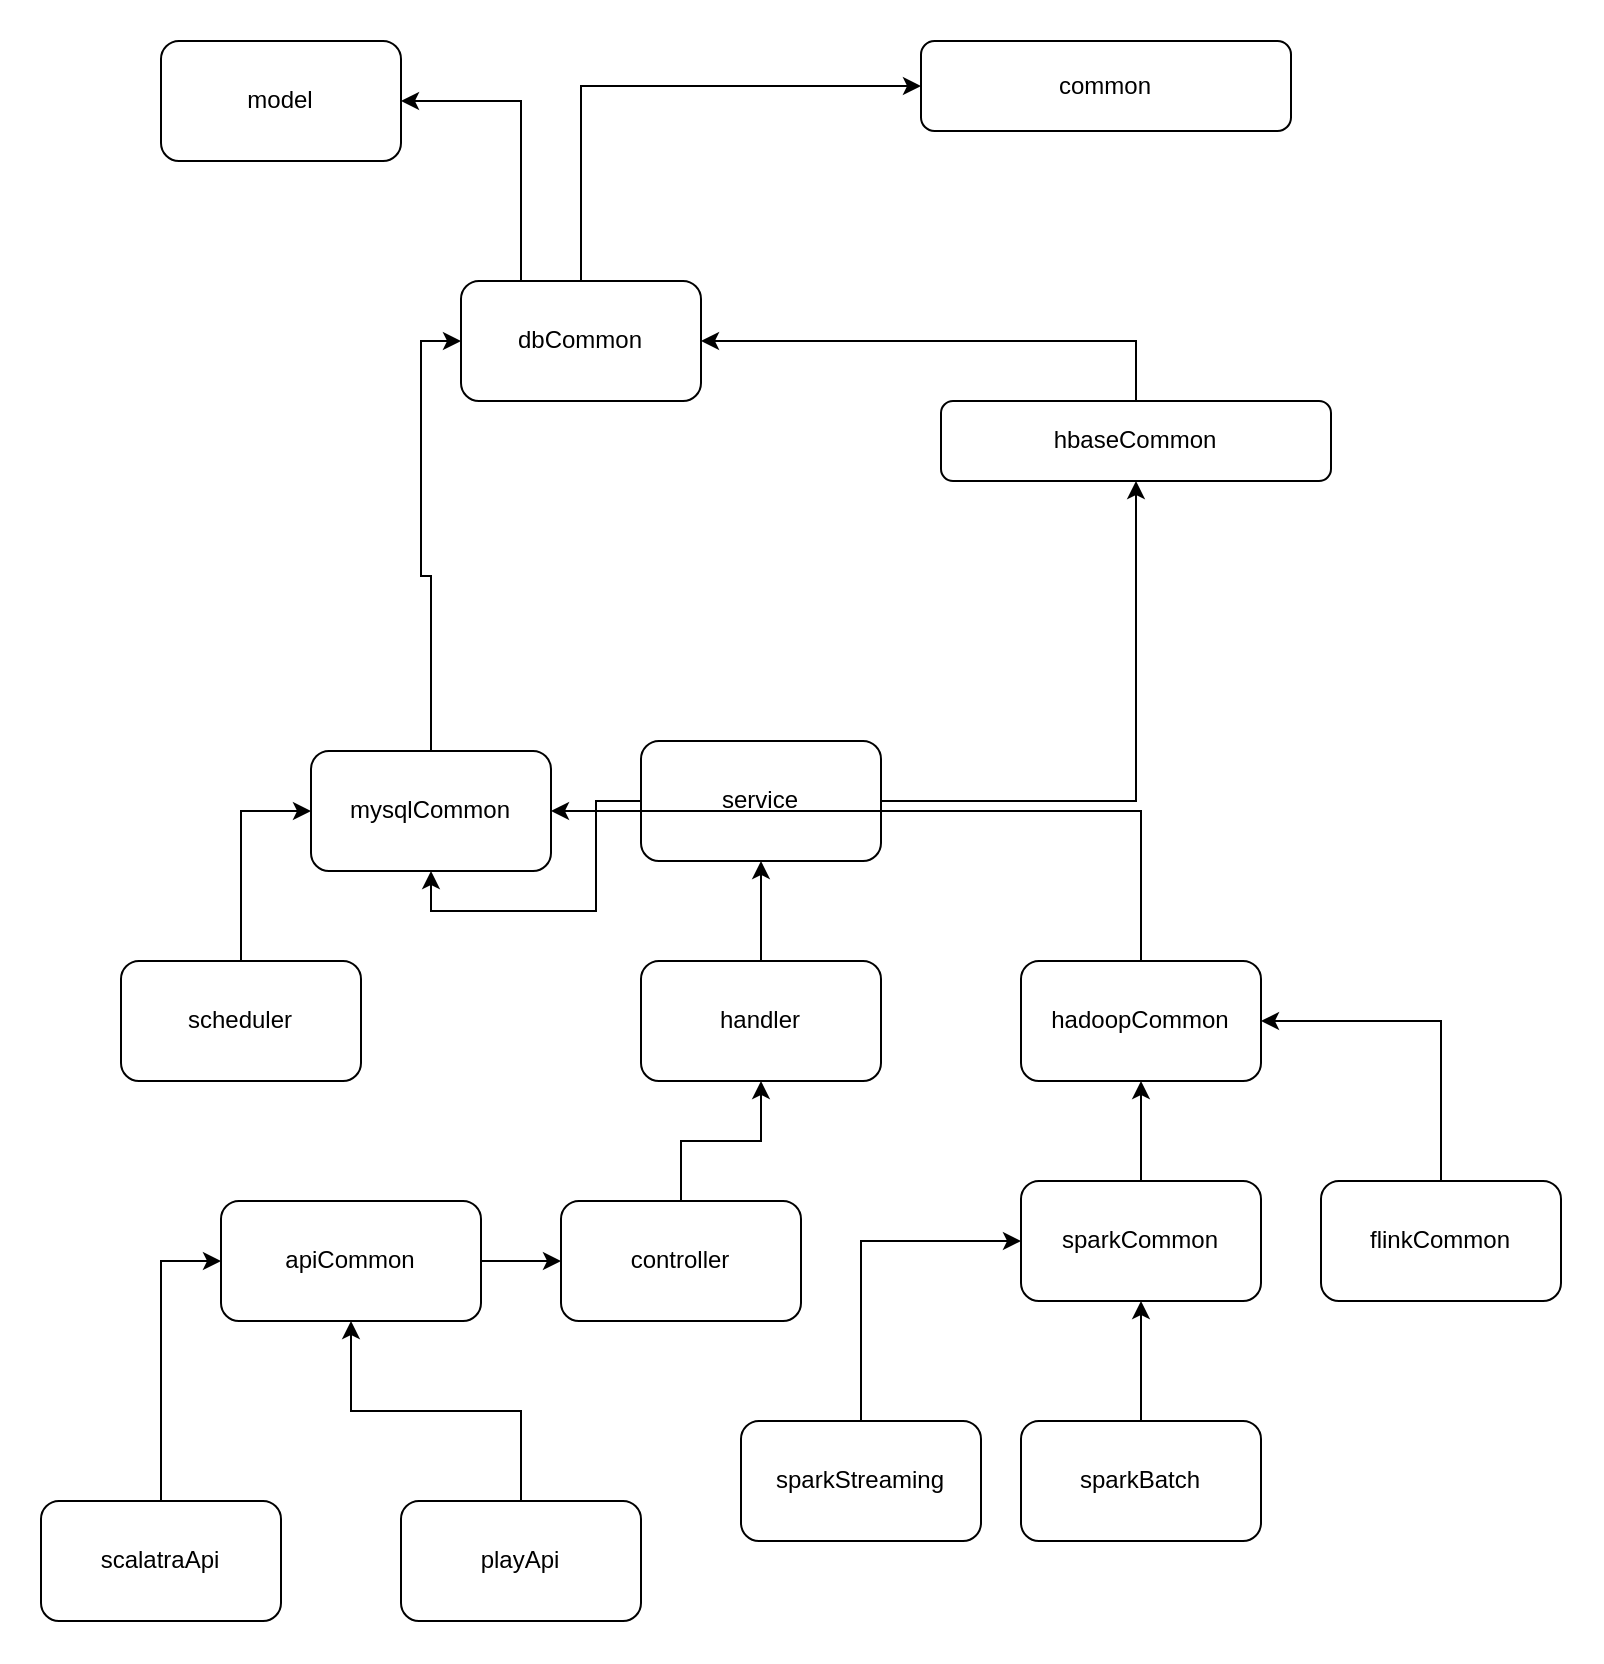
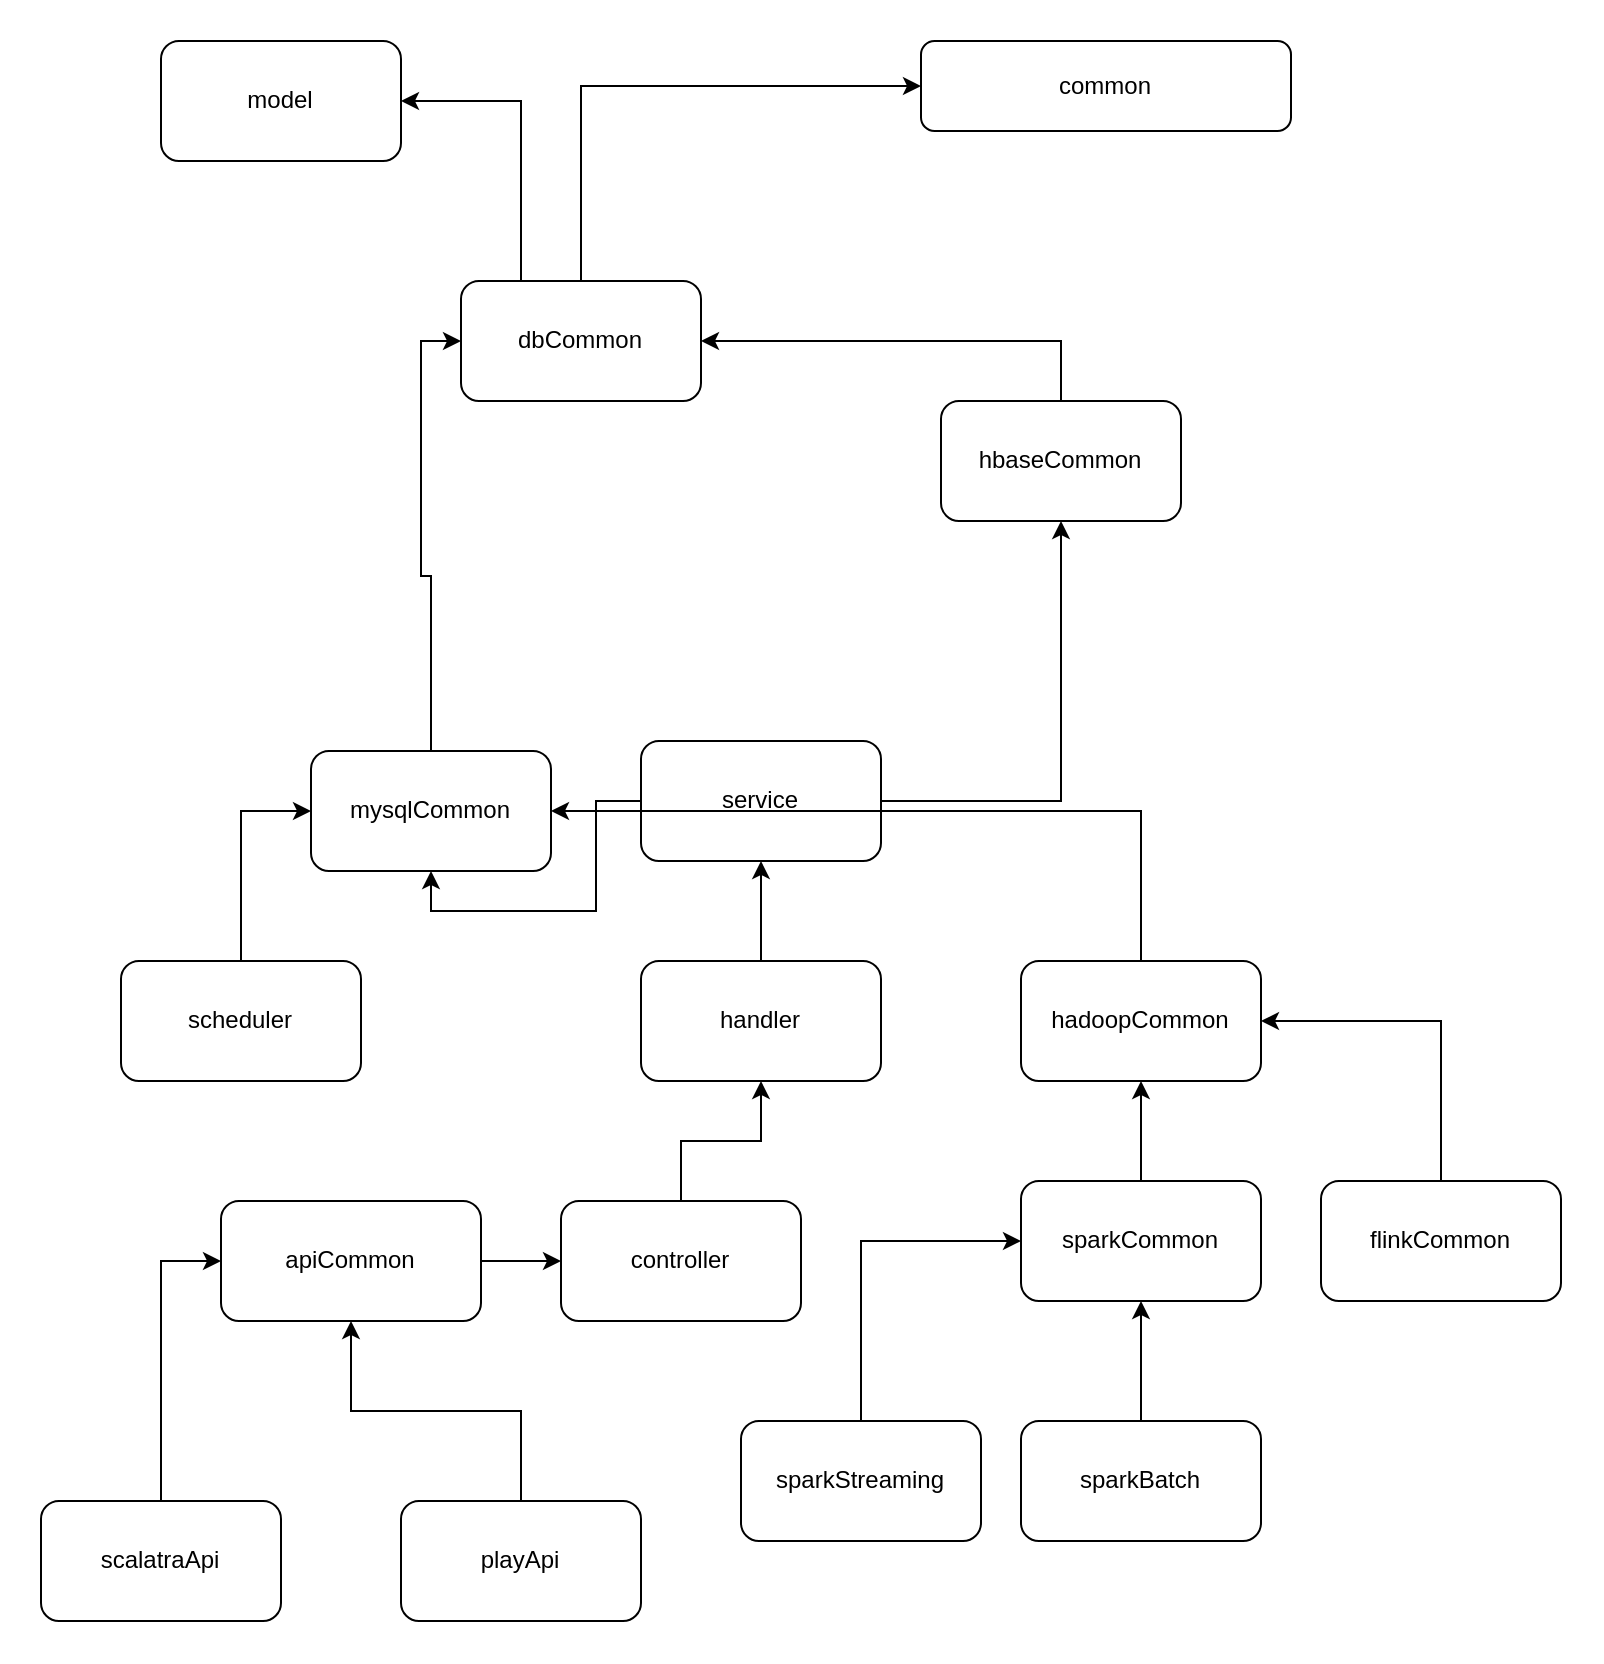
node "hbaseCommon": size 390x80 -> 240x120
